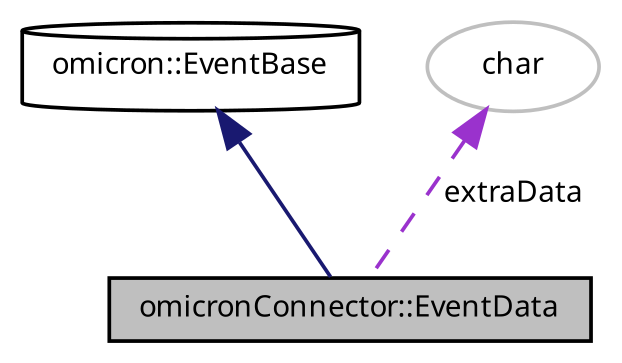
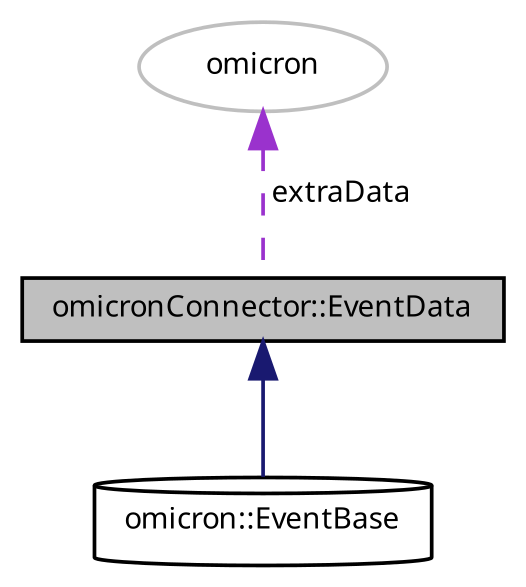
node "char": label "char" -> "omicron"
edge "omicronConnector::EventData" -> "omicron::EventBase": reversed
